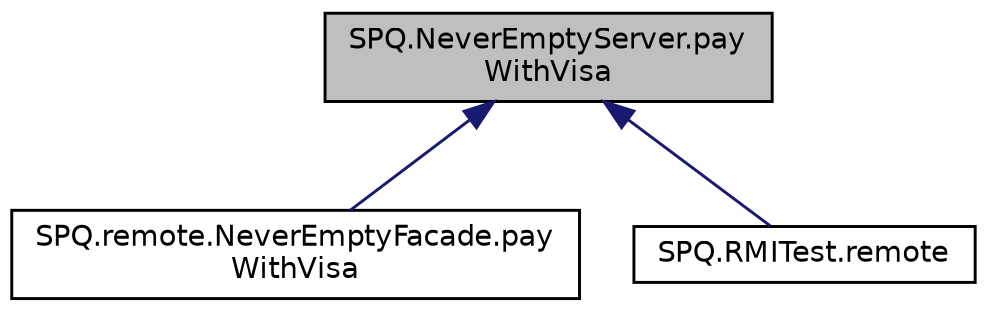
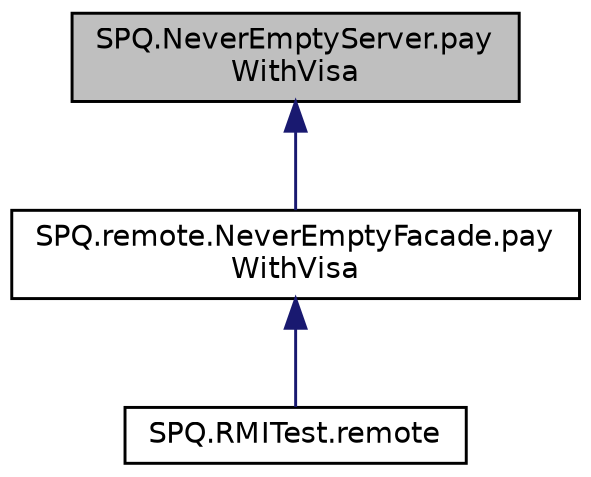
edge "SPQ.RMITest.remote" -> "SPQ.NeverEmptyServer.pay WithVisa": now "SPQ.RMITest.remote" -> "SPQ.remote.NeverEmptyFacade.pay WithVisa"
